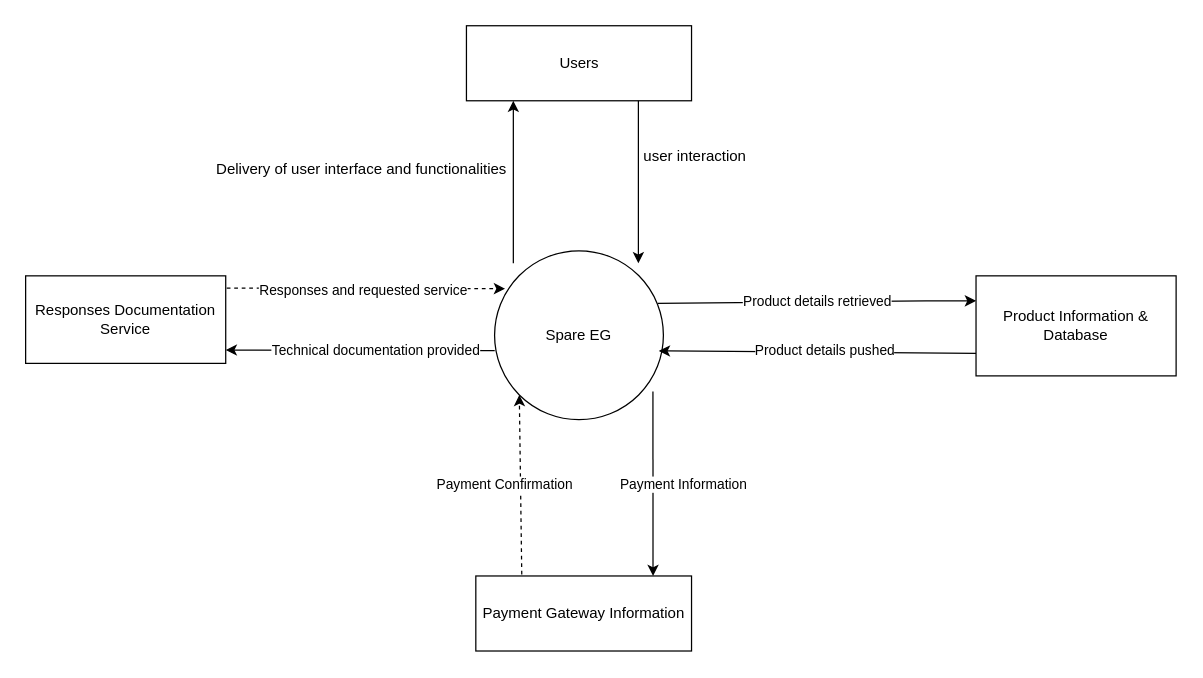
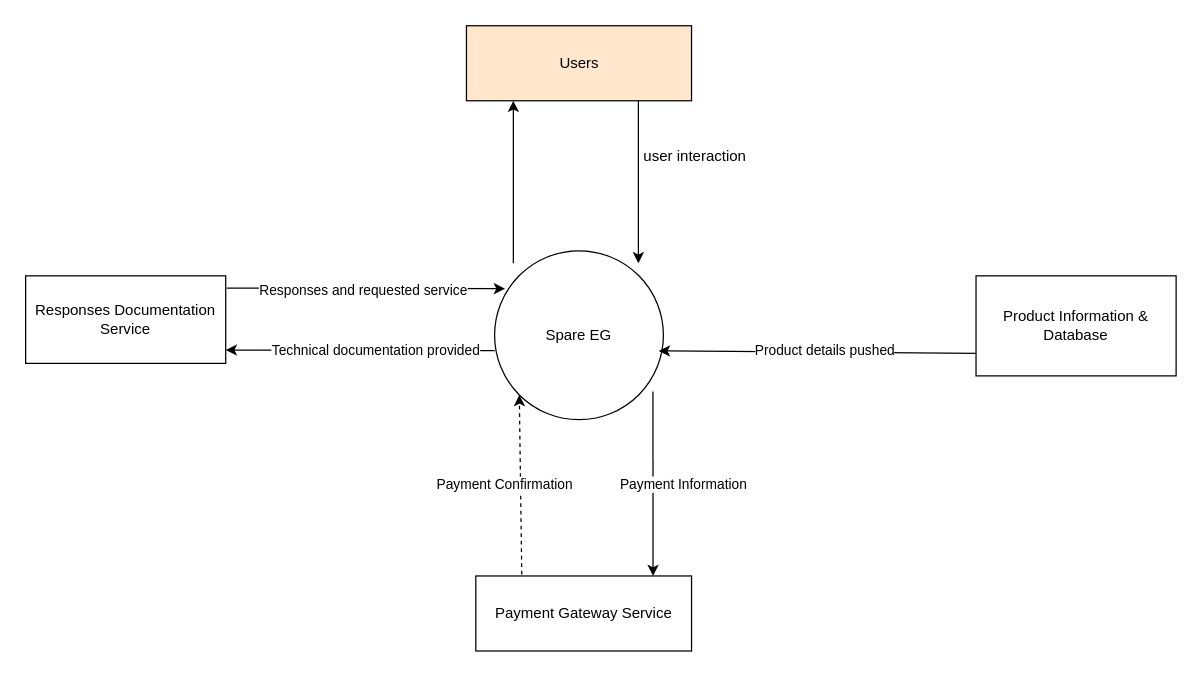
node "Users": fillcolor #ffffff -> #ffe6cc
node "Delivery of user interface and functionalities": removed
edge "Responses Documentation Service" -> "Spare EG": style dashed -> solid
edge "Spare EG" -> "Product Information & Database": removed, label "Product details retrieved"
node "Payment Gateway Information": label "Payment Gateway Information" -> "Payment Gateway Service"
